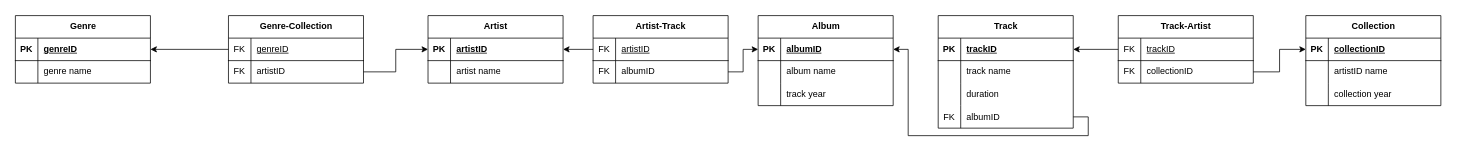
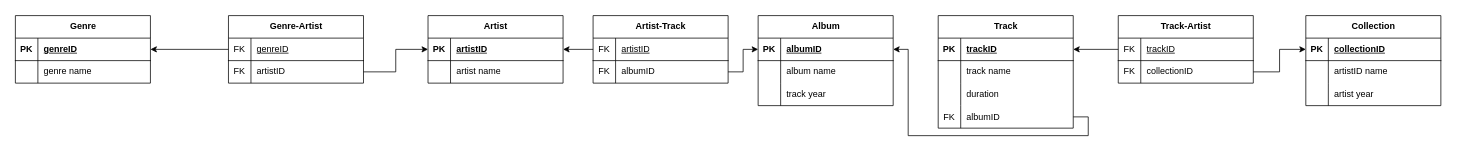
node "Genre-Collection": label "Genre-Collection" -> "Genre-Artist"
node "collection year": label "collection year" -> "artist year"
